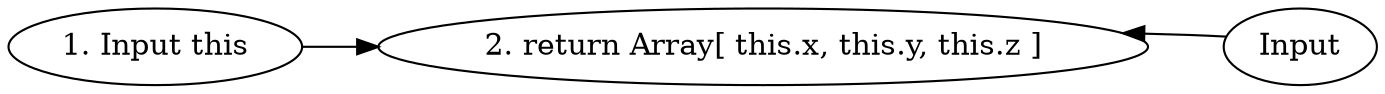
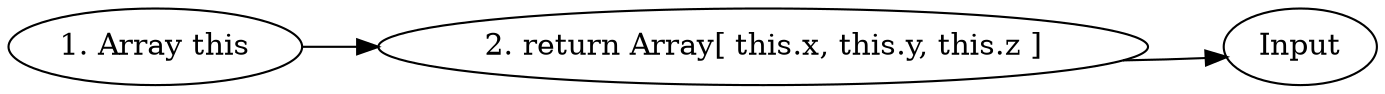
edge "Input" -> "2. return Array[ this.x, this.y, this.z ]": reversed
node "1. Input this": label "1. Input this" -> "1. Array this"
